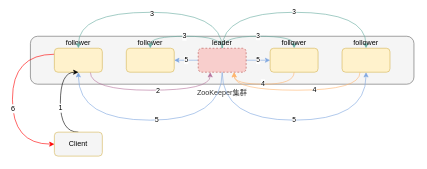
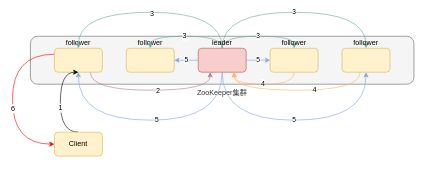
node "leader": style dashed -> solid
node "Client": fillcolor #f5f5f5 -> #fff2cc
